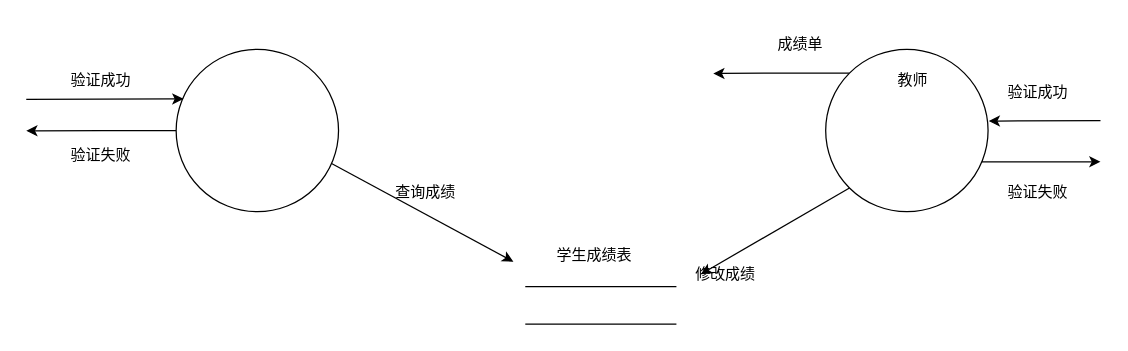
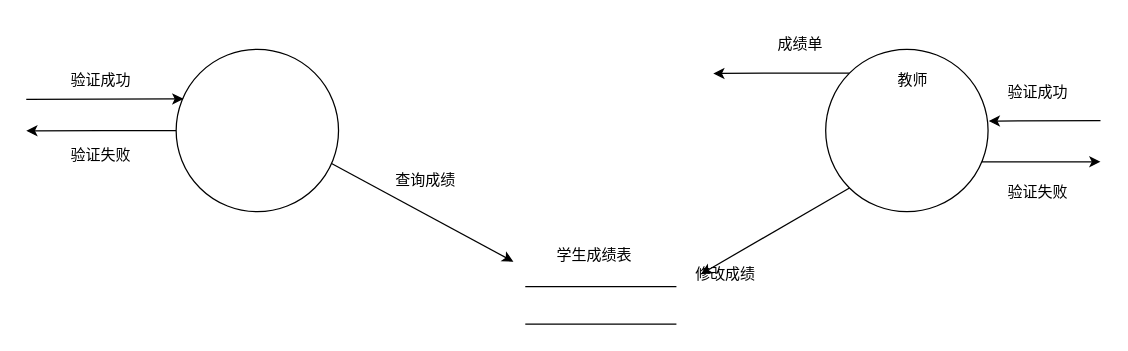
node "查询成绩": moved (426, 193) -> (426, 181)
